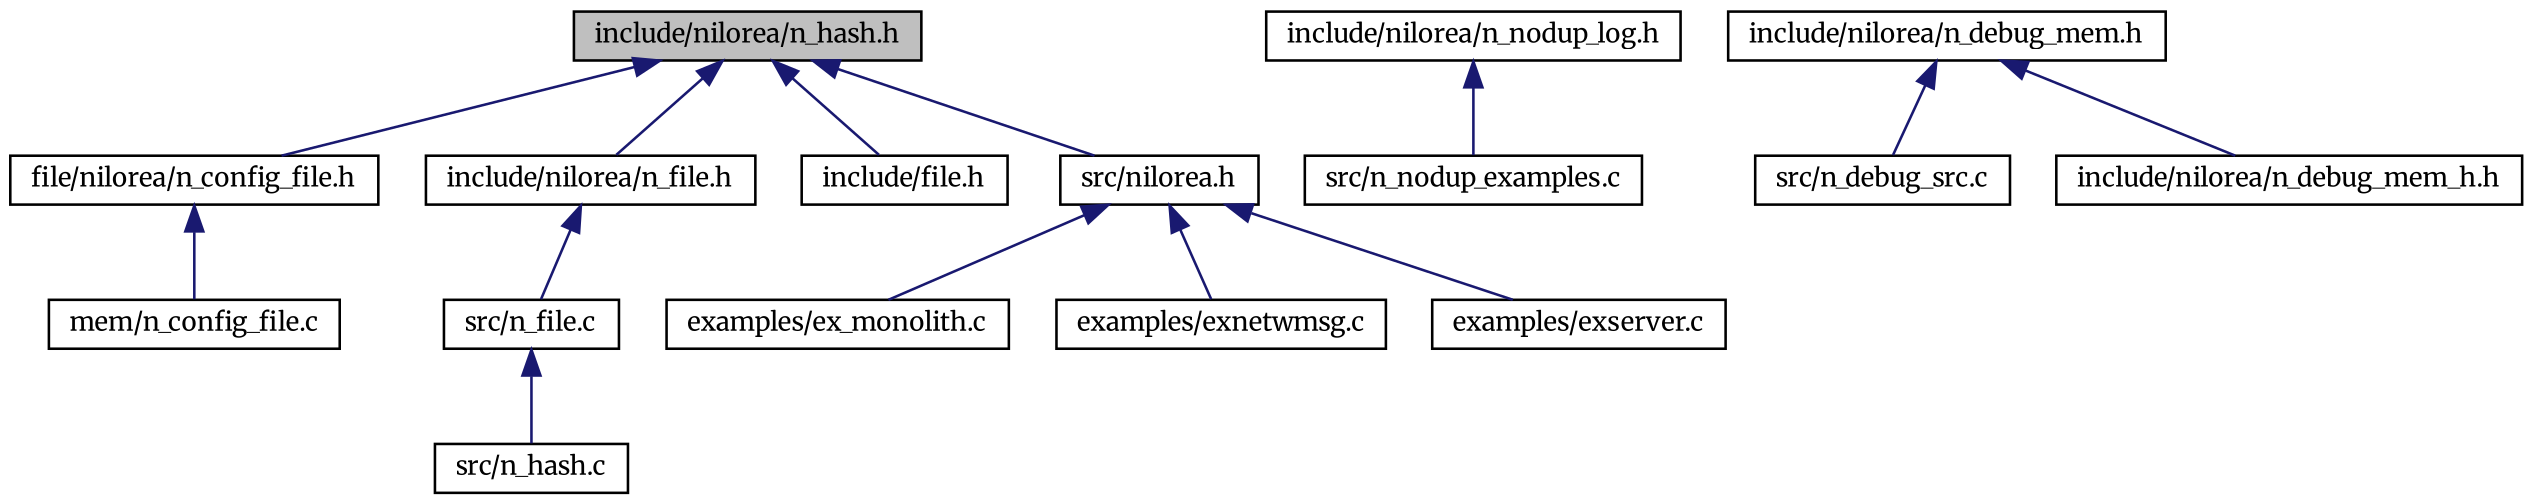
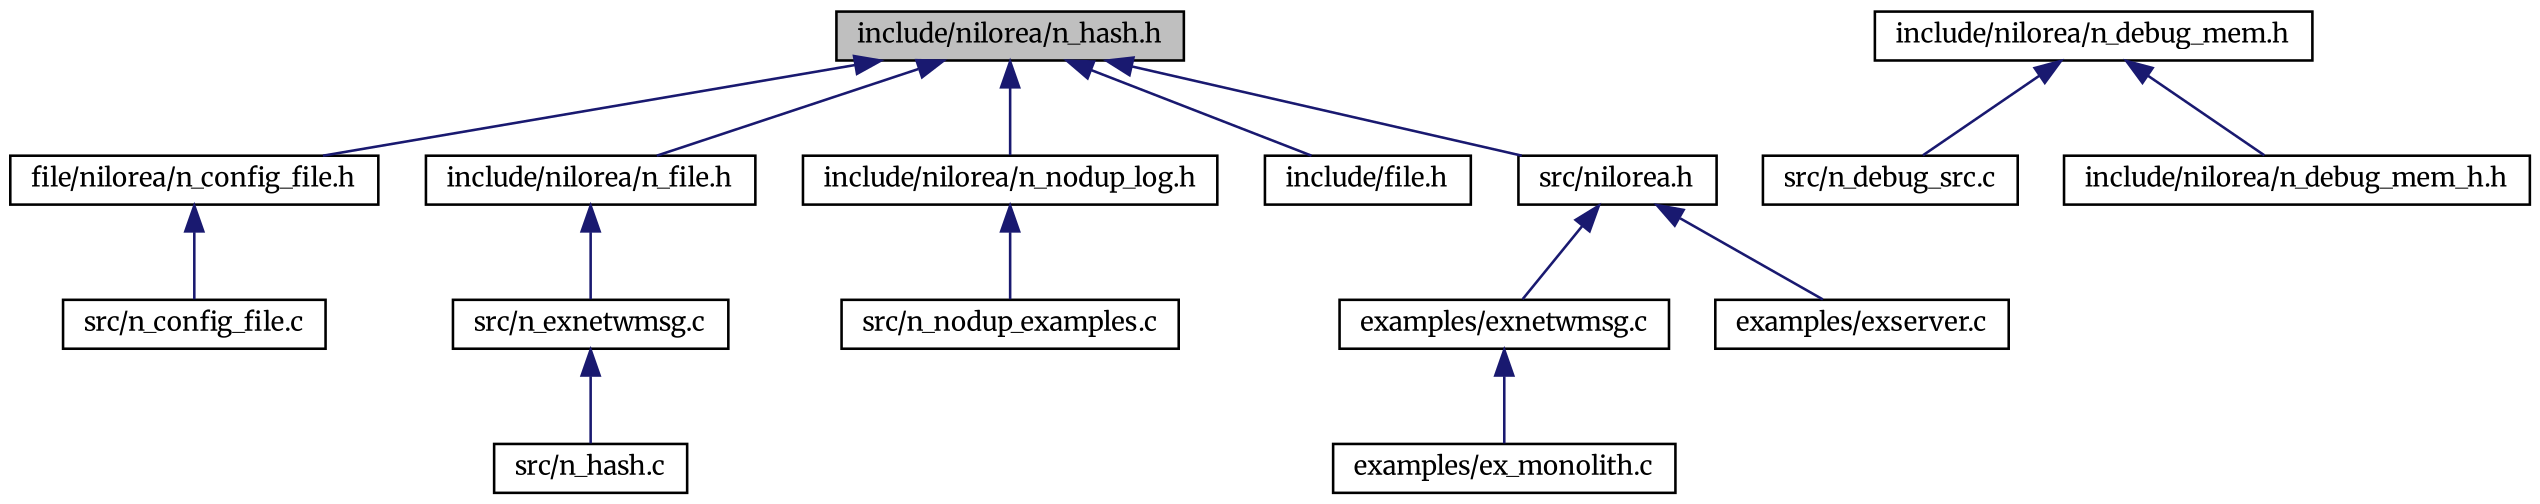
edge "include/nilorea/n_nodup_log.h" -> "include/nilorea/n_hash.h": added
edge "examples/ex_monolith.c" -> "src/nilorea.h": now "examples/ex_monolith.c" -> "examples/exnetwmsg.c"
node "mem/n_config_file.c": label "mem/n_config_file.c" -> "src/n_config_file.c"
node "src/n_file.c": label "src/n_file.c" -> "src/n_exnetwmsg.c"
